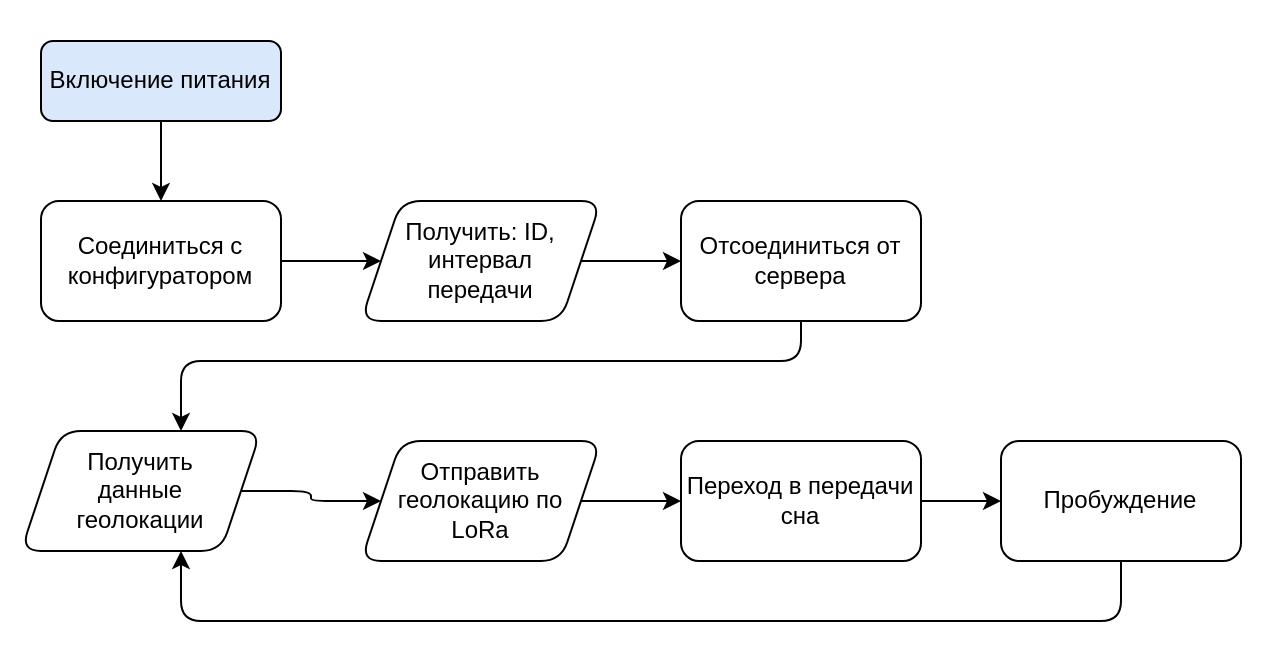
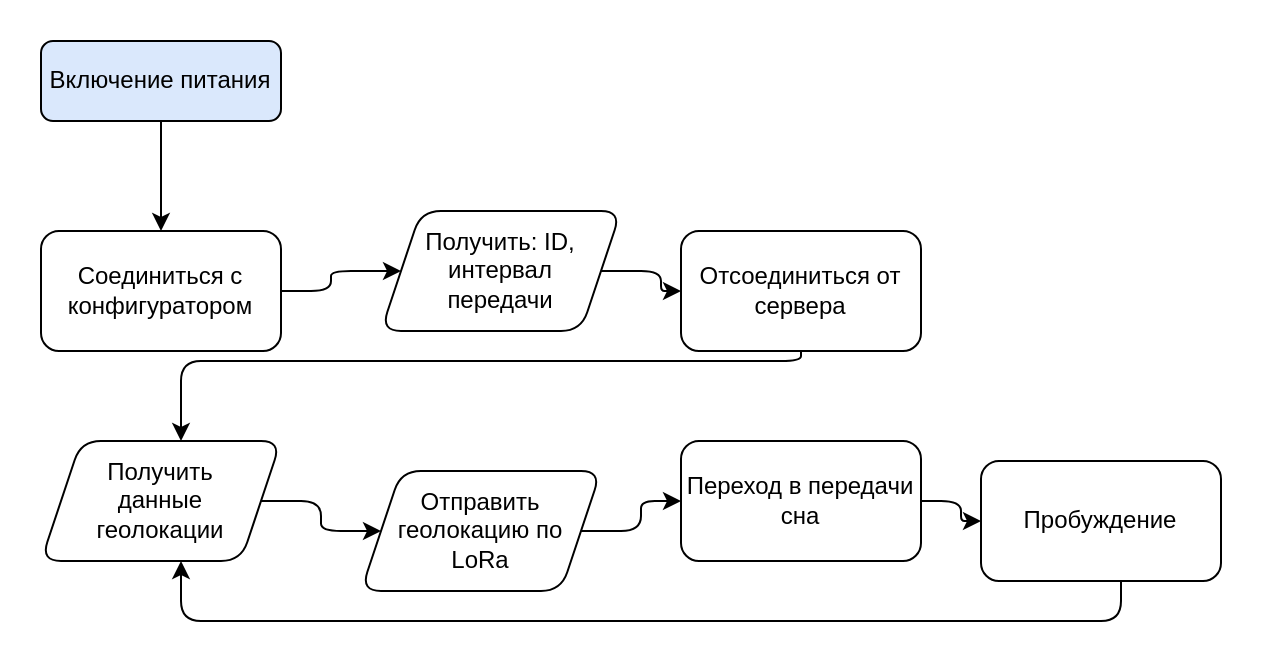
node "Соединиться с конфигуратором": moved (161, 261) -> (161, 291)
node "Получить: ID, интервал передачи": moved (481, 261) -> (501, 271)
node "Отсоединиться от сервера": moved (801, 261) -> (801, 291)
node "Получить данные геолокации": moved (141, 491) -> (161, 501)
node "Отправить геолокацию по LoRa": moved (481, 501) -> (481, 531)
node "Пробуждение": moved (1121, 501) -> (1101, 521)
